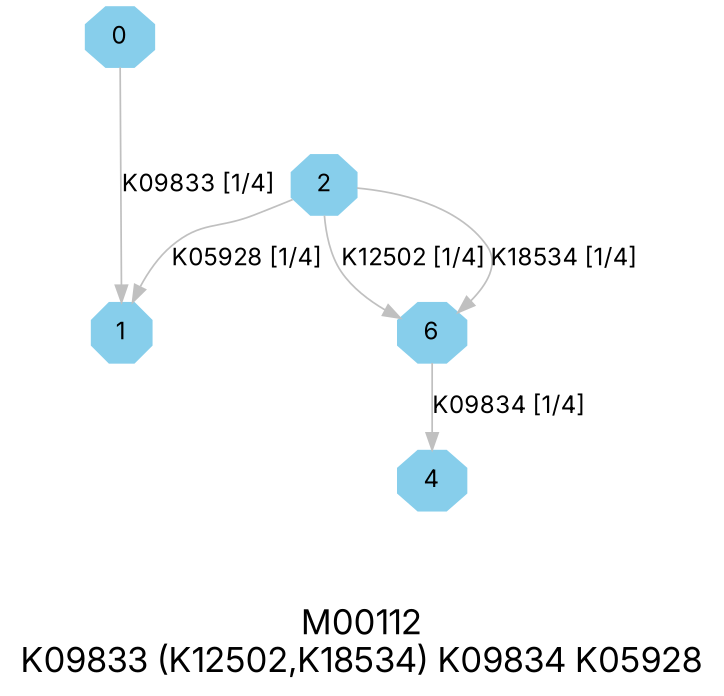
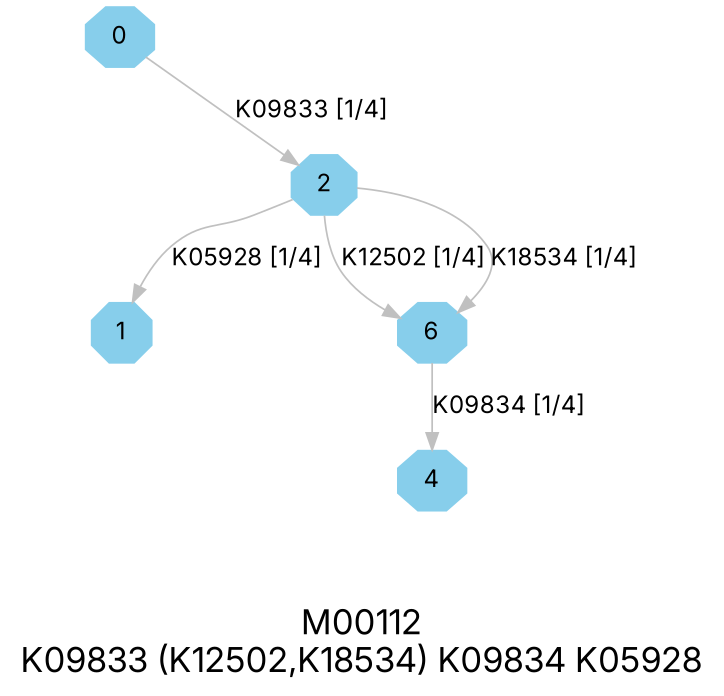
edge "0" -> "1": now "0" -> "2"
